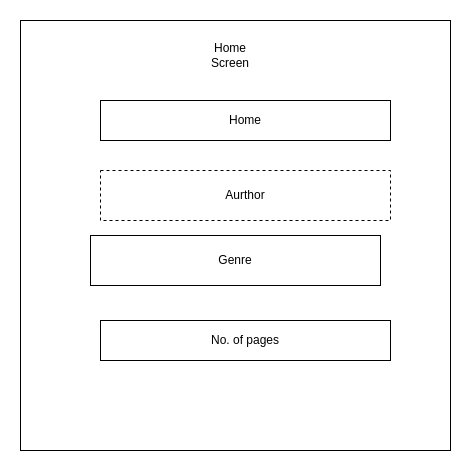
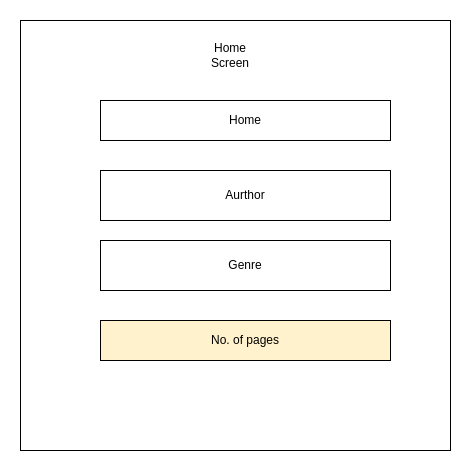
node "Aurthor": style dashed -> solid
node "Genre": moved (236, 261) -> (246, 266)
node "No. of pages": fillcolor #ffffff -> #fff2cc
